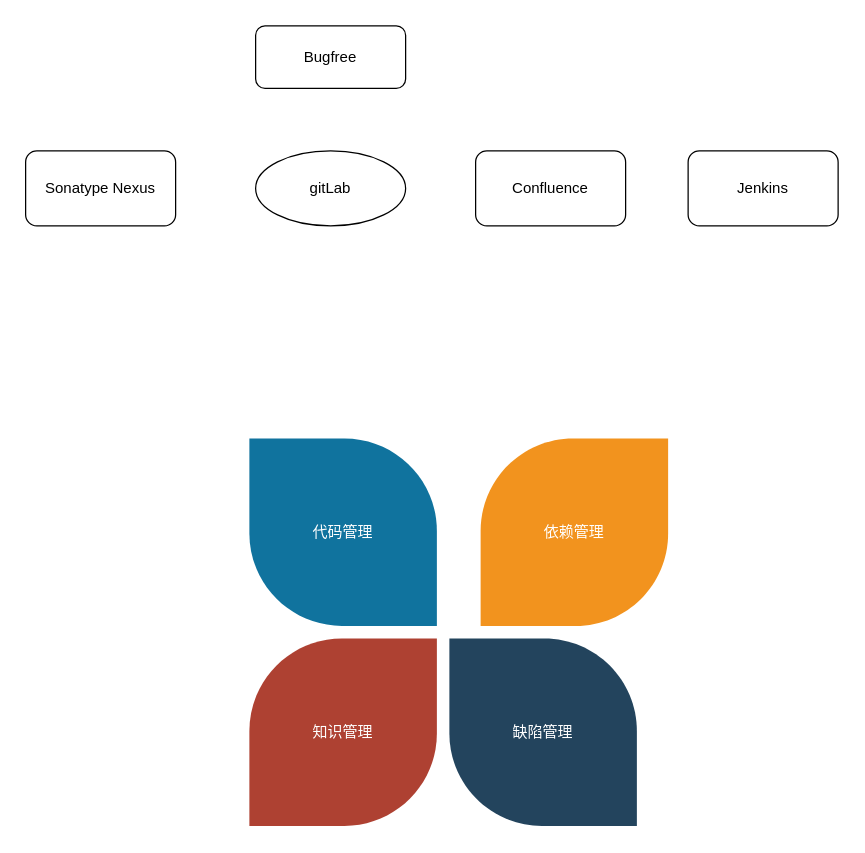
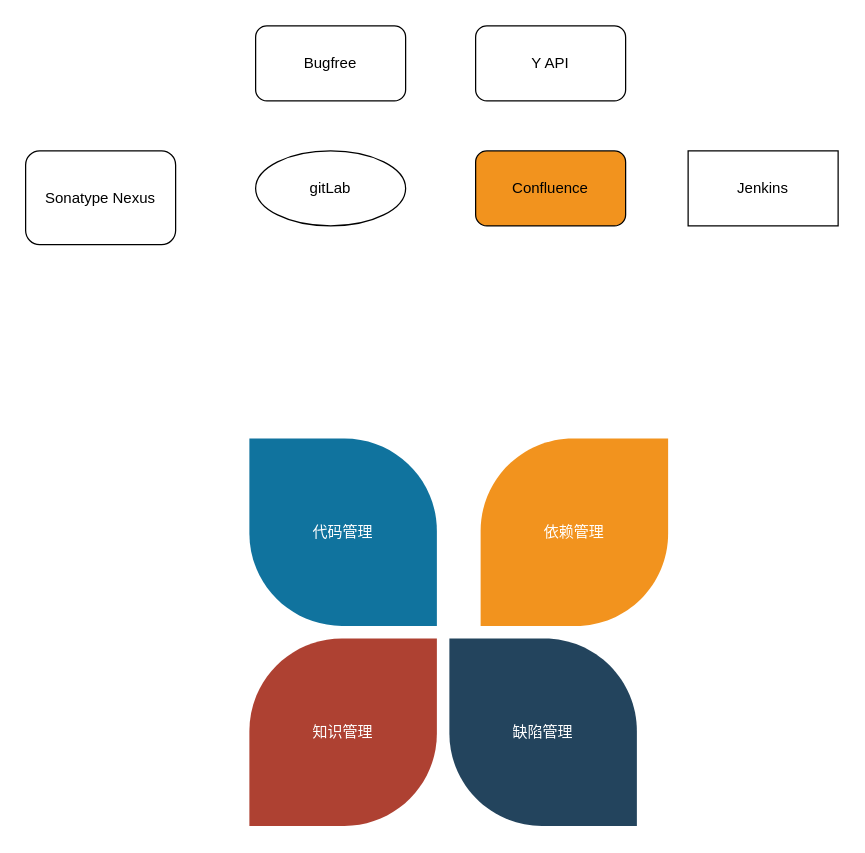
node "Bugfree": size 150x63 -> 150x75
node "Y API": added
node "Sonatype Nexus": size 150x75 -> 150x94
node "Confluence": fillcolor #ffffff -> #f2931e
node "Jenkins": shape rounded rectangle -> rectangle
